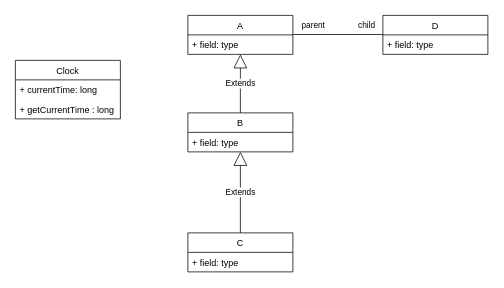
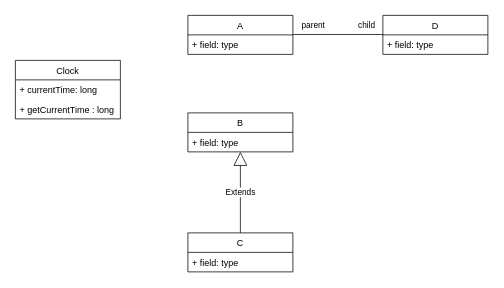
edge "B" -> "A": removed, label "Extends"
